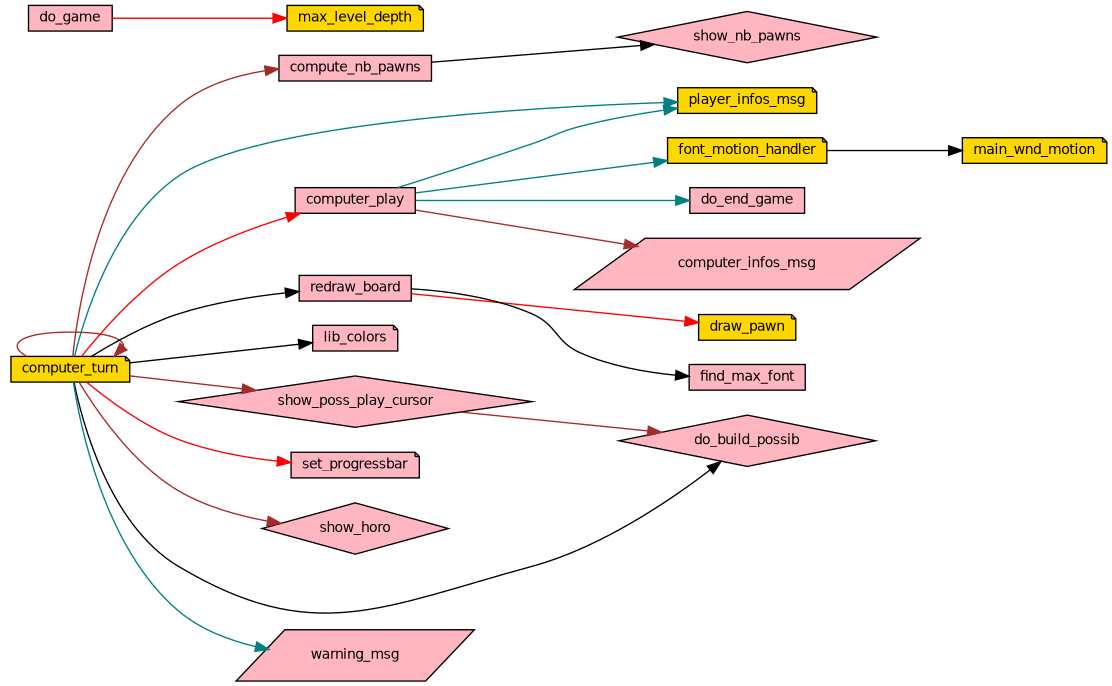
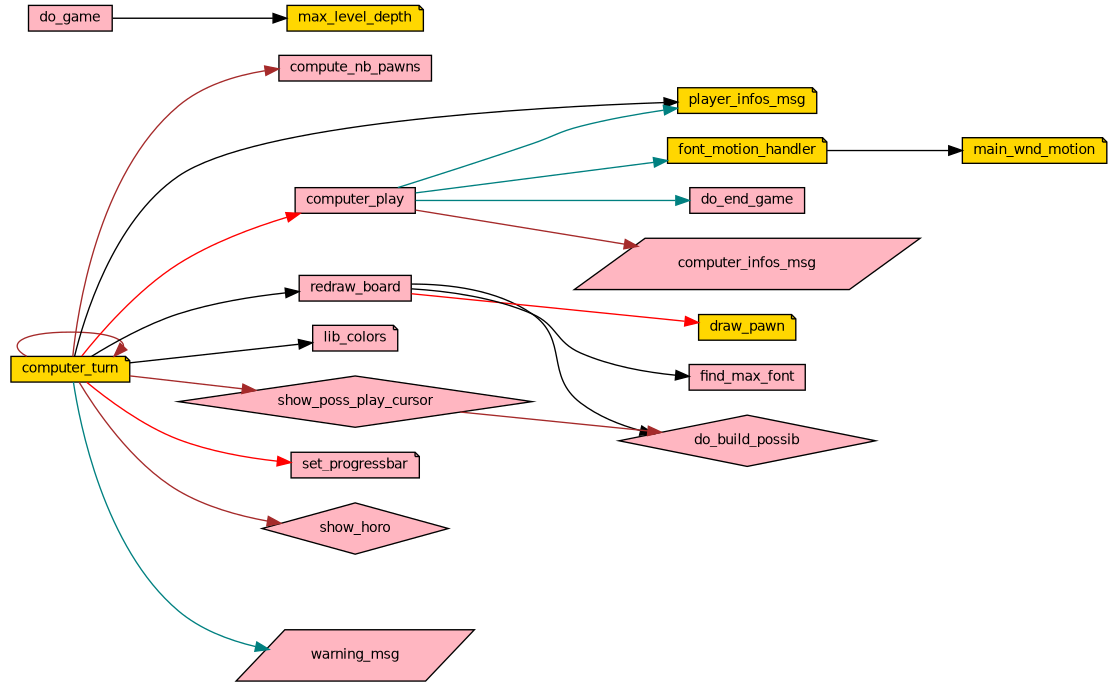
edge "do_game" -> "max_level_depth": color red -> black
node "show_nb_pawns": removed
edge "computer_turn" -> "player_infos_msg": color teal -> black
edge "computer_turn" -> "do_build_possib": now "redraw_board" -> "do_build_possib"
